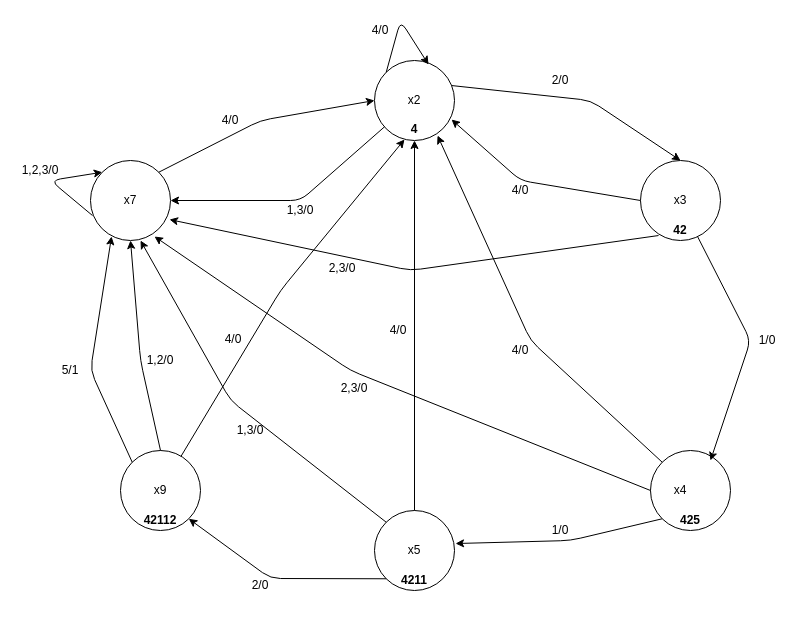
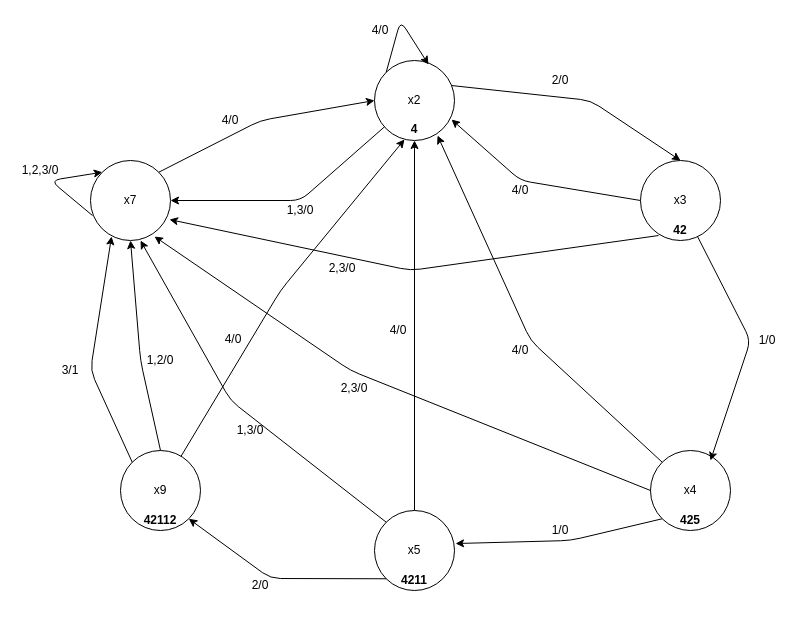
node "5/1": label "5/1" -> "3/1"
node "x4": moved (681, 491) -> (691, 491)
